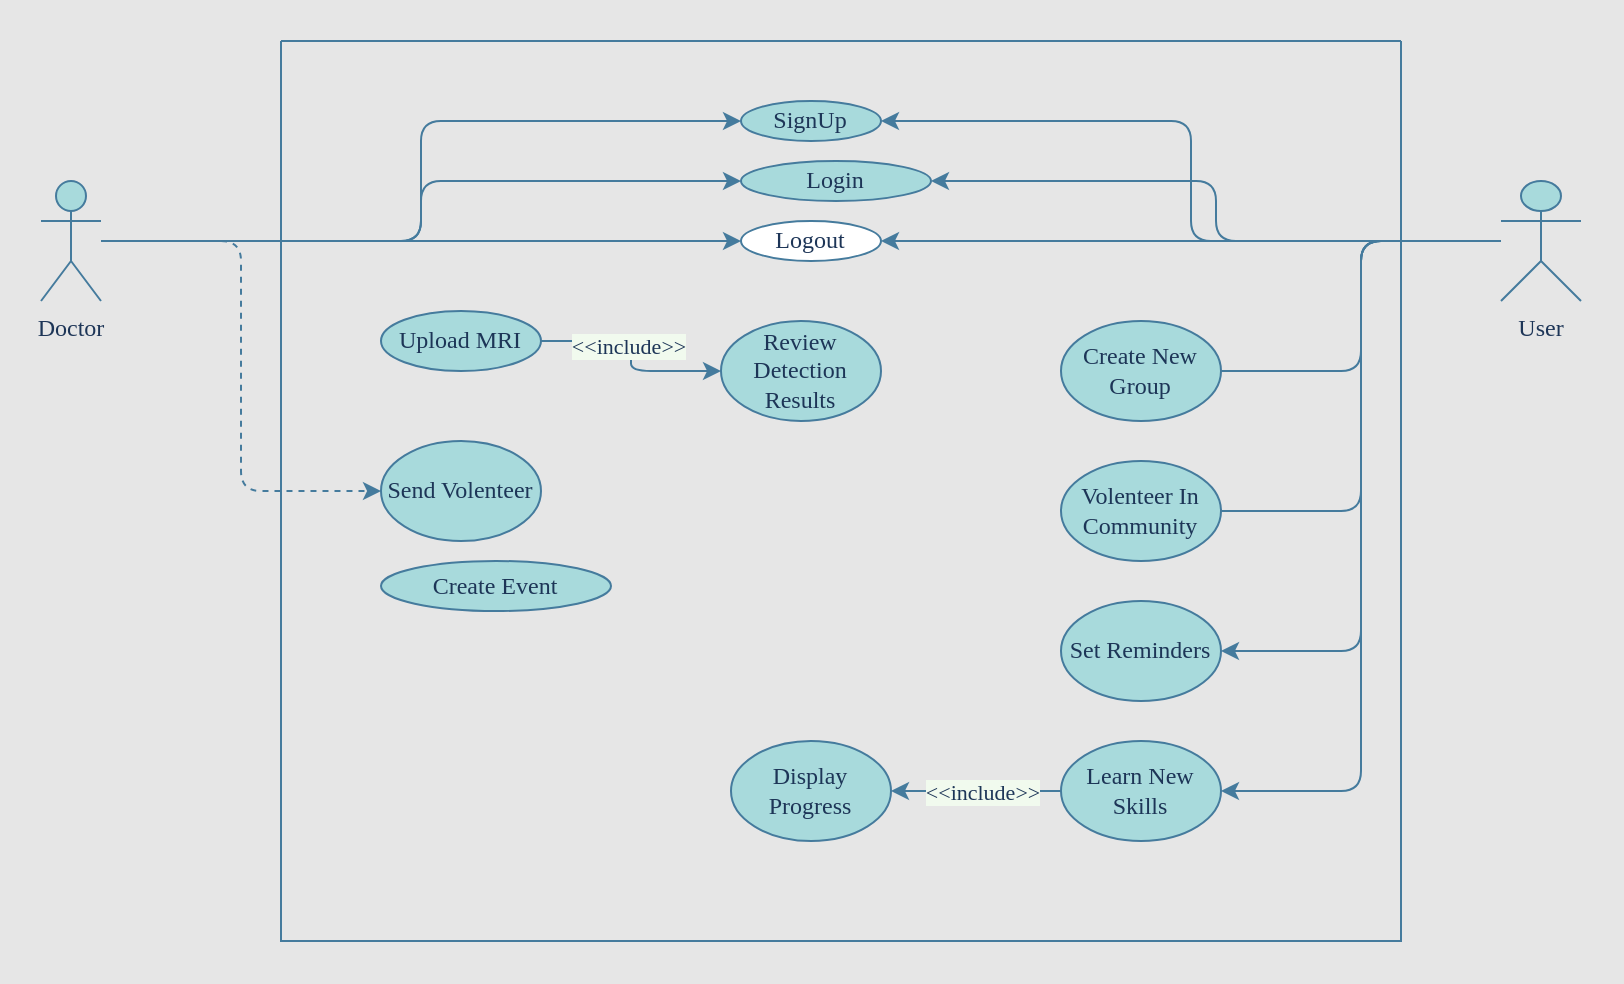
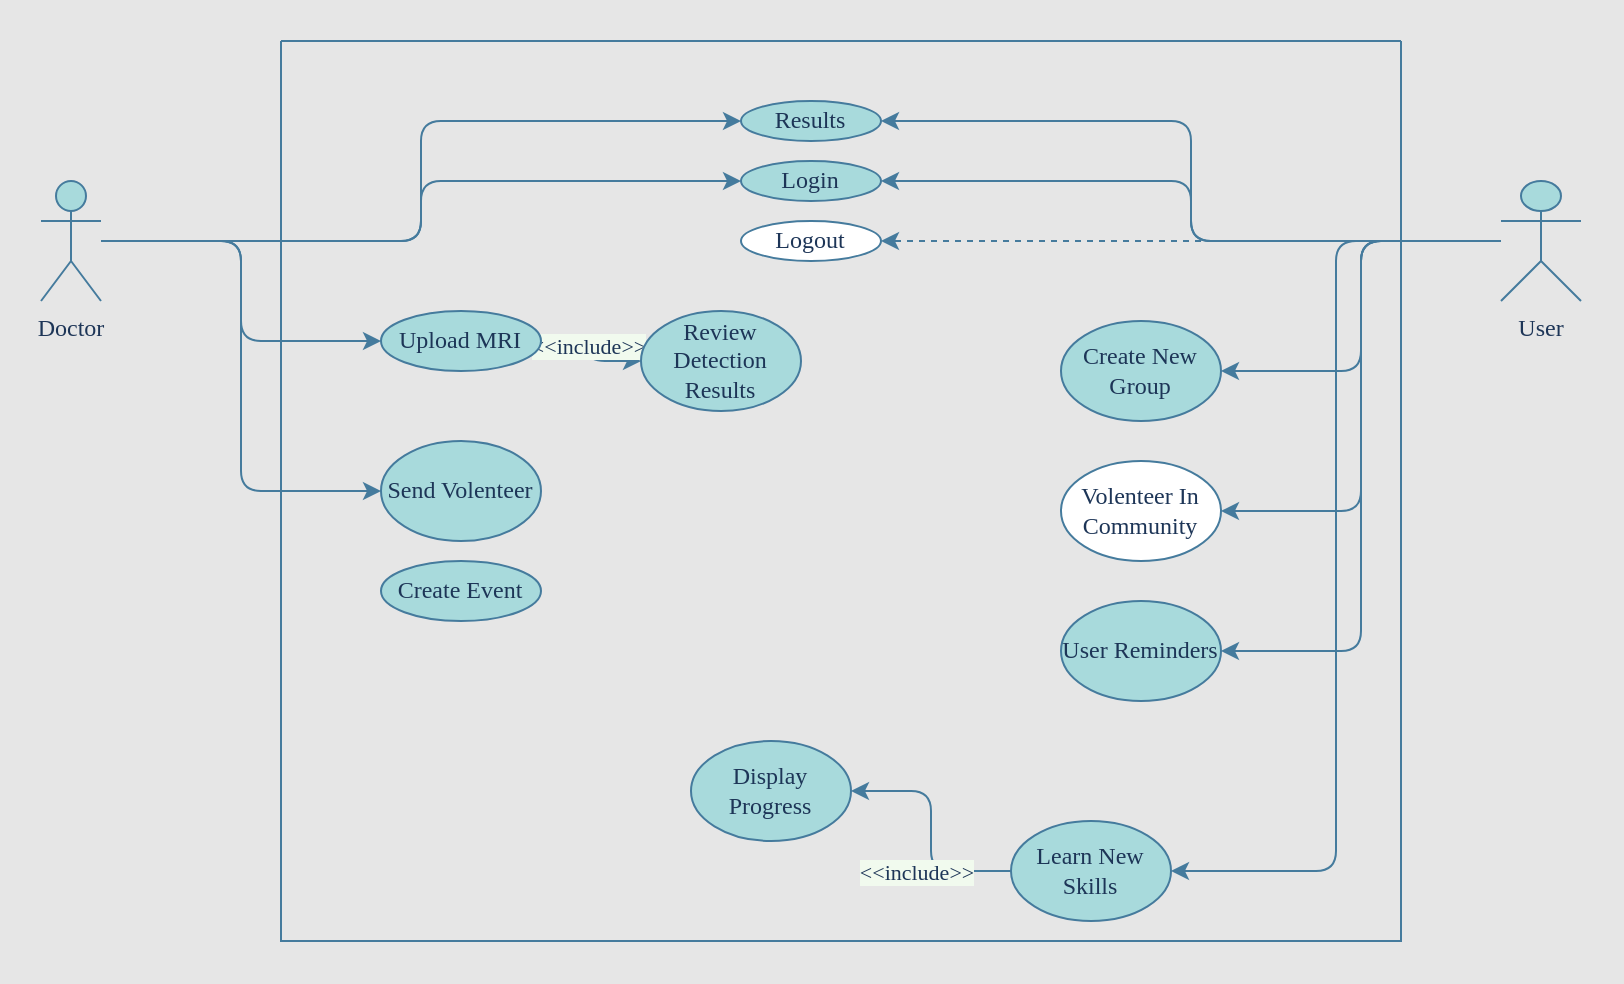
node "SignUp": label "SignUp" -> "Results"
node "Login": size 190x40 -> 140x40
edge "Doctor" -> "Logout": now "Doctor" -> "Upload MRI"
edge "User" -> "Logout": style solid -> dashed
node "Review Detection Results": moved (801, 371) -> (721, 361)
edge "User" -- "Create New Group": arrowhead none -> classic
edge "Doctor" -> "Send Volenteer": style dashed -> solid
node "Volenteer In Community": fillcolor #a8dadc -> #ffffff
edge "User" -- "Volenteer In Community": arrowhead none -> classic
node "Create Event": size 230x50 -> 160x60
node "Set Reminders": label "Set Reminders" -> "User Reminders"
node "Display Progress": moved (811, 791) -> (771, 791)
node "Learn New Skills": moved (1141, 791) -> (1091, 871)
